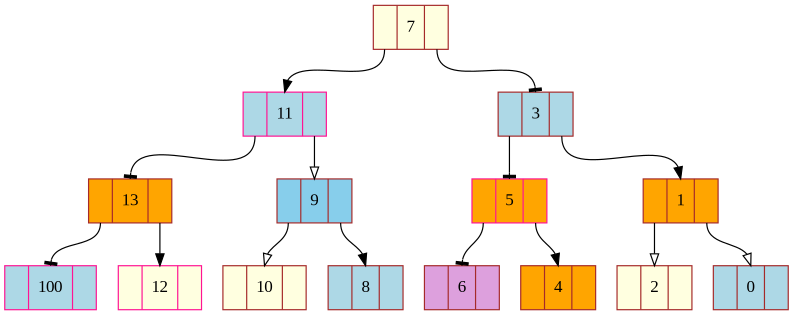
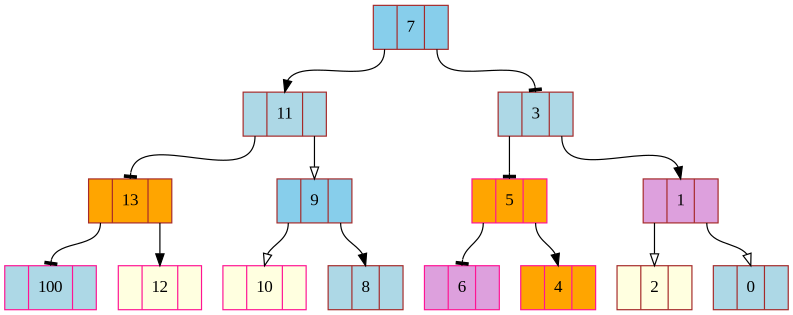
node "7": fillcolor lightyellow -> skyblue
node "11": color deeppink -> brown
node "1": fillcolor orange -> plum
node "10": color brown -> deeppink
node "6": color brown -> deeppink
node "4": color brown -> deeppink
